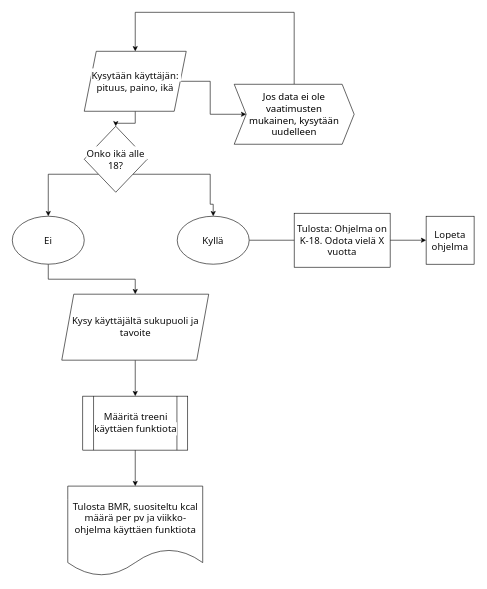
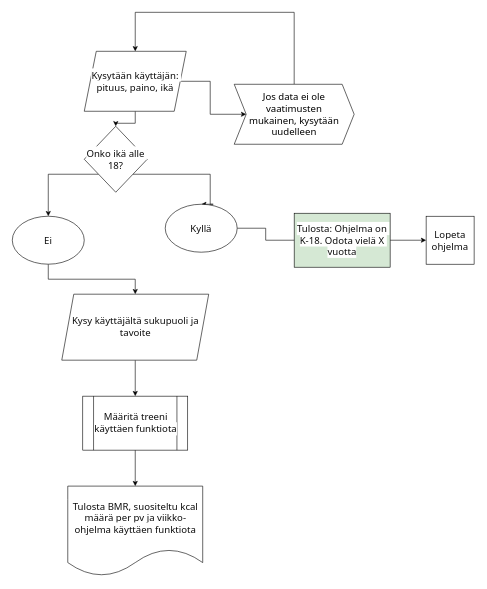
node "Kyllä": moved (213, 240) -> (201, 228)
node "Tulosta: Ohjelma on K-18. Odota vielä X vuotta": fillcolor #ffffff -> #d5e8d4
